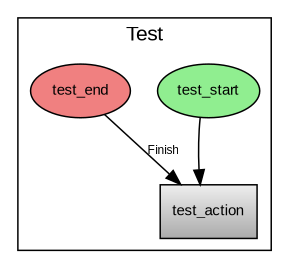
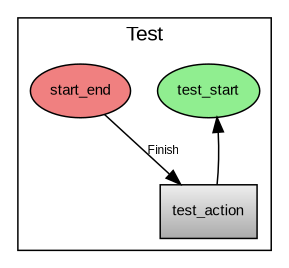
node "test_end": label "test_end" -> "start_end"
edge "test_start" -> "test_action": reversed
